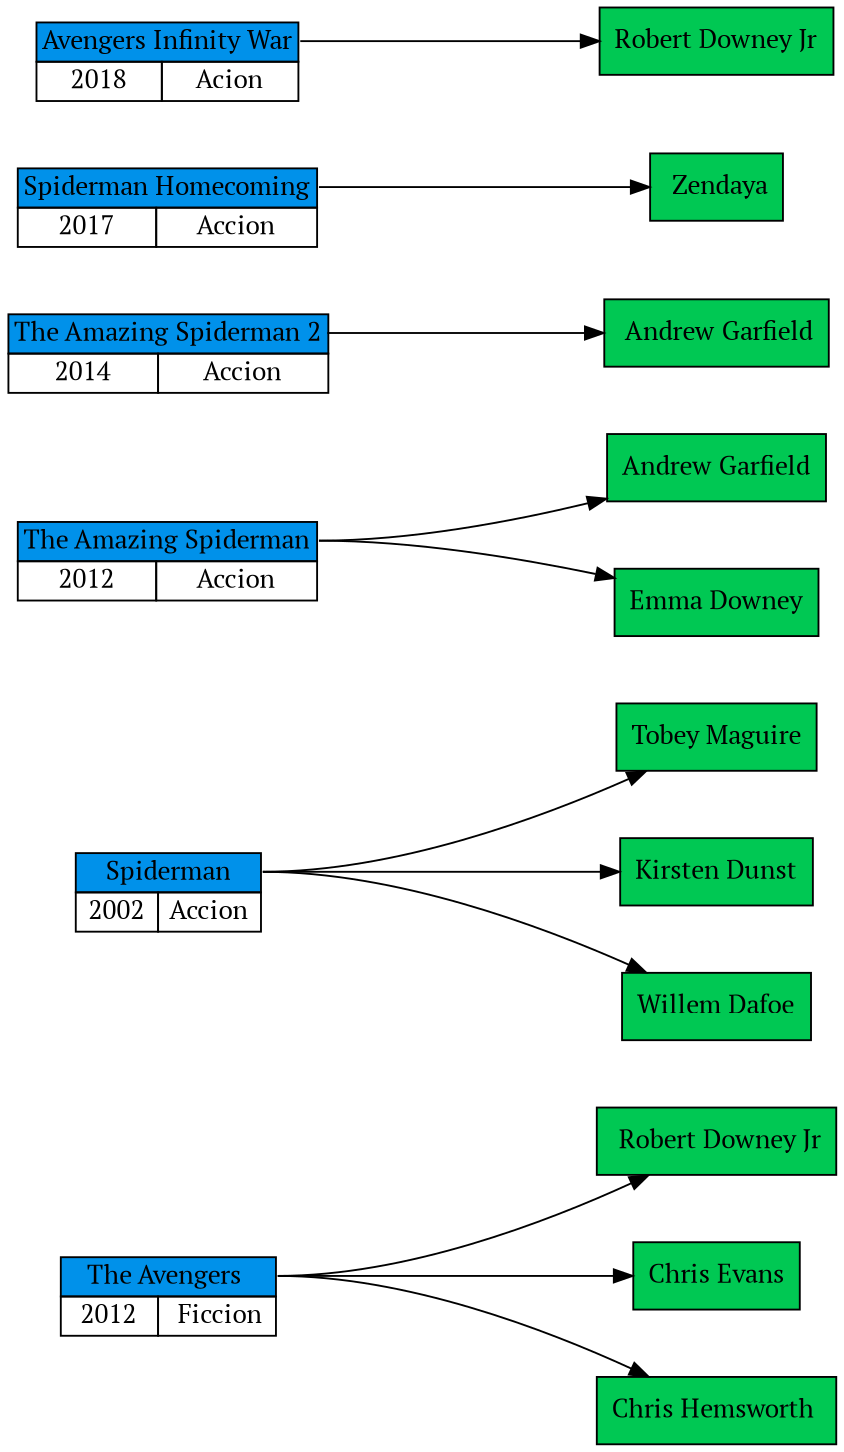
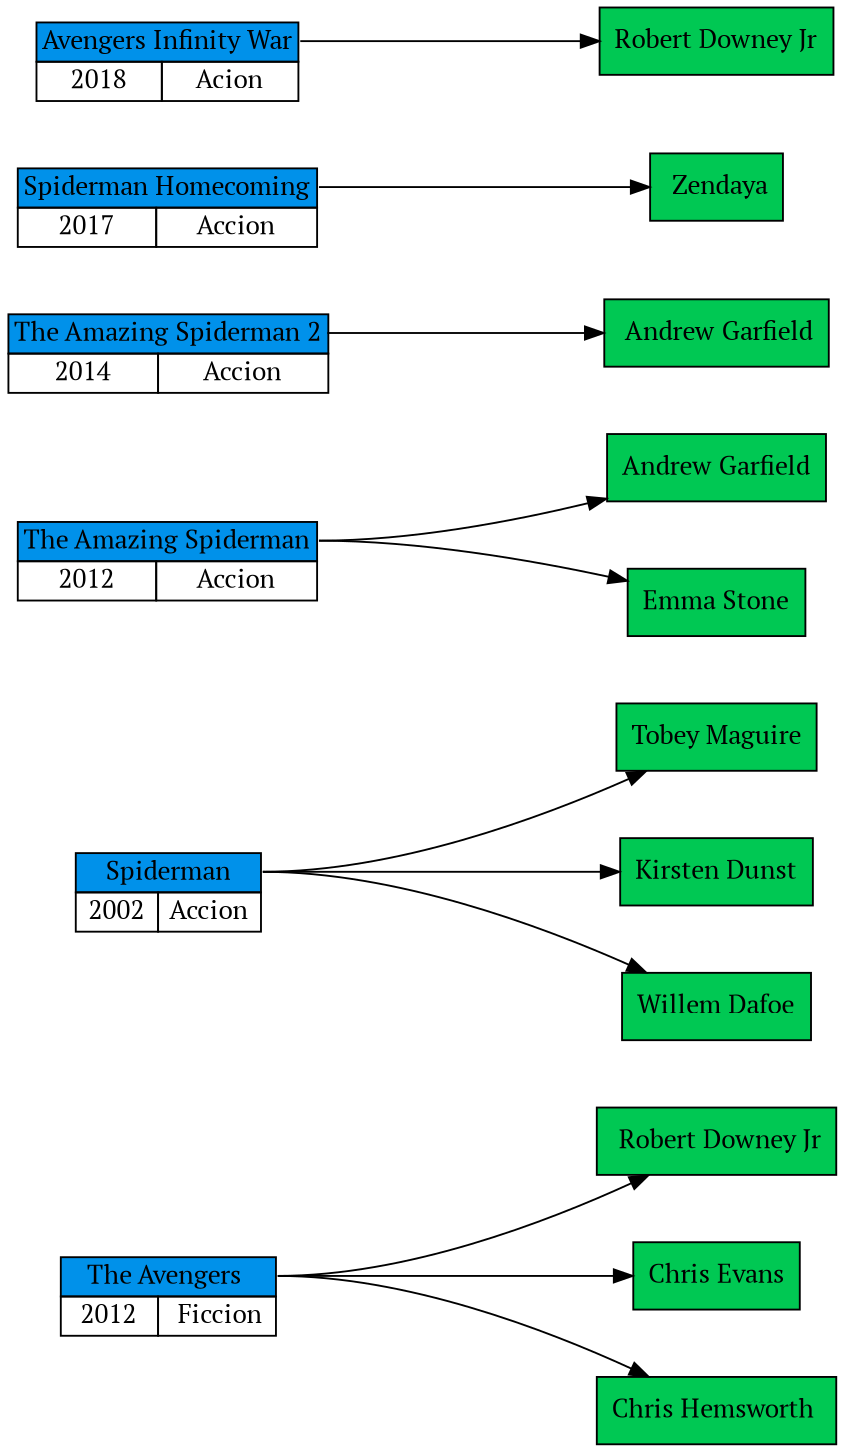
node "Emma Downey": label "Emma Downey" -> "Emma Stone"
